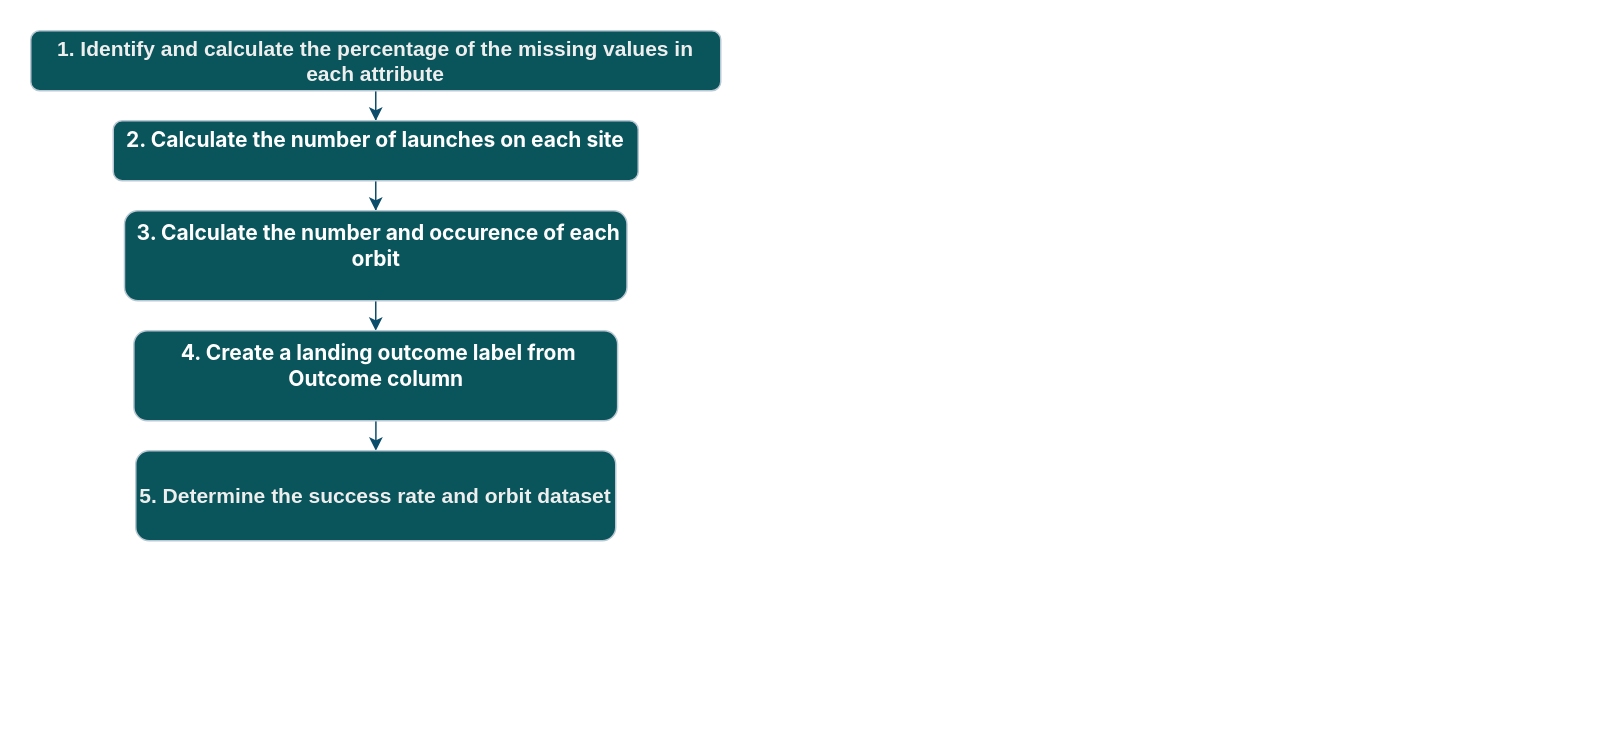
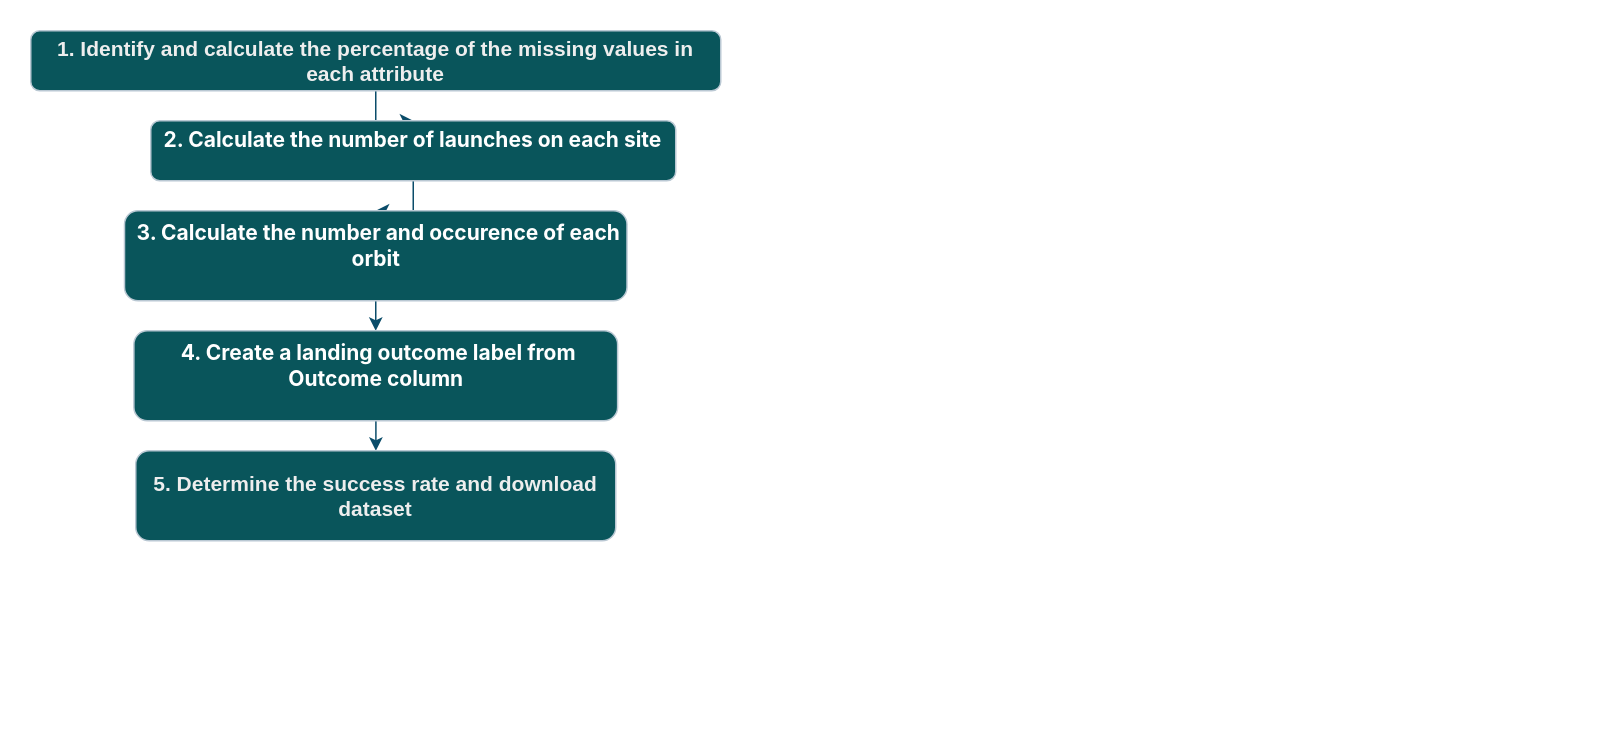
node "2. Calculate the number of launches on each site": moved (376, 151) -> (413, 151)
node "5. Determine the success rate and orbit dataset": label "5. Determine the success rate and orbit dataset" -> "5. Determine the success rate and download dataset"
